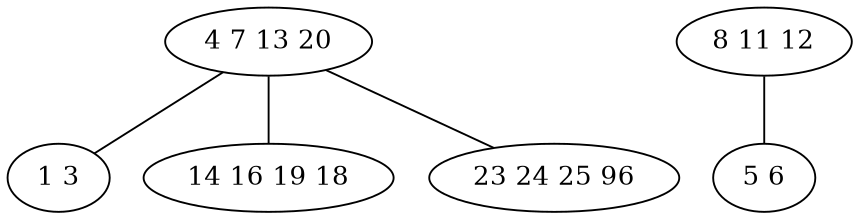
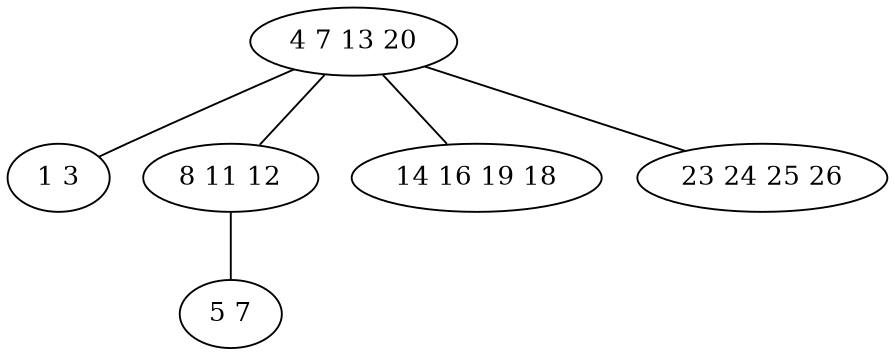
edge "4 7 13 20" -- "8 11 12": added
node "23 24 25 96": label "23 24 25 96" -> "23 24 25 26"
node "5 6": label "5 6" -> "5 7"
